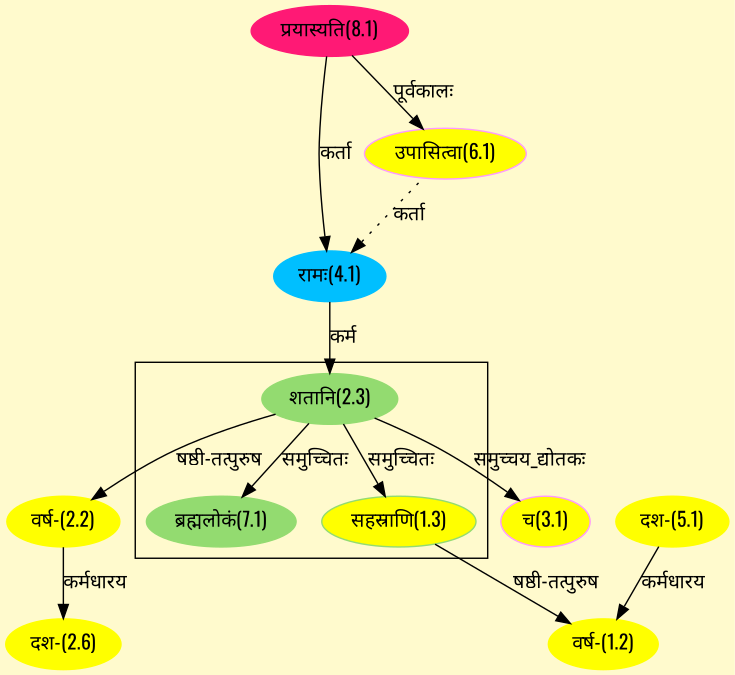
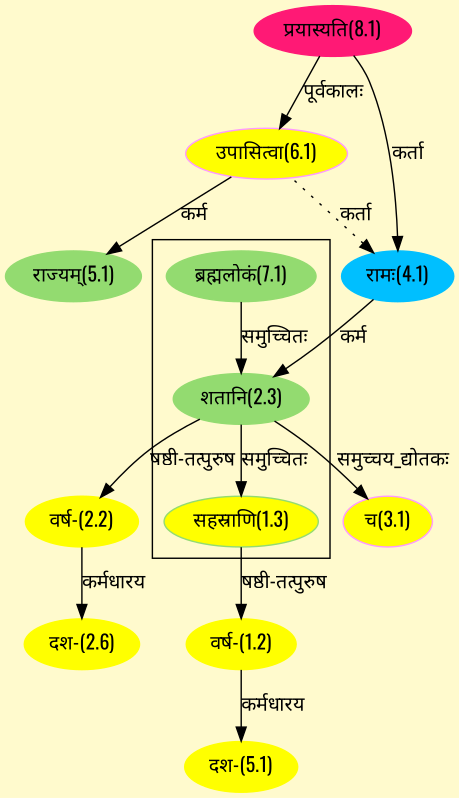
node "राज्यम्(5.1)": added
edge "शतानि(2.3)" -> "ब्रह्मलोकं(7.1)": reversed
edge "दश-(5.1)" -> "वर्ष-(1.2)": reversed
